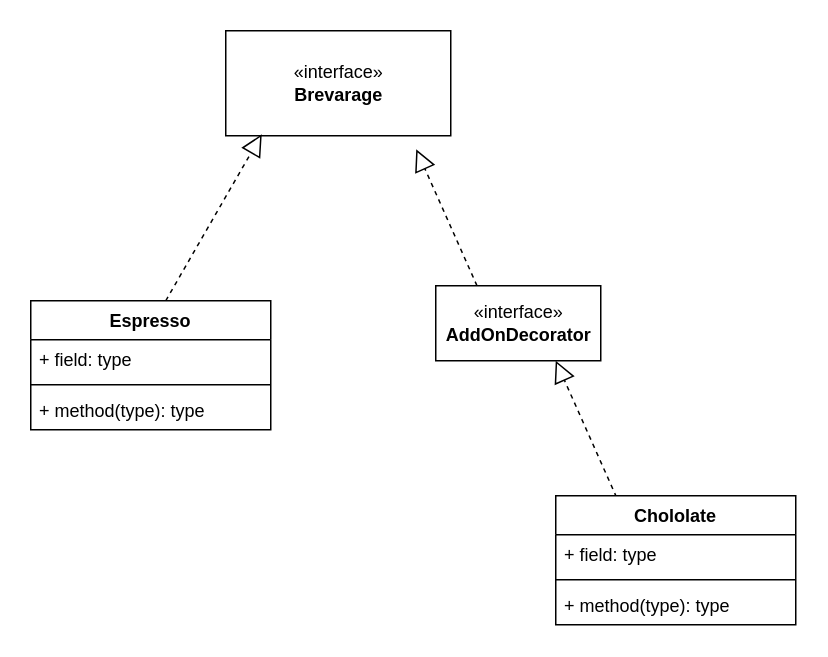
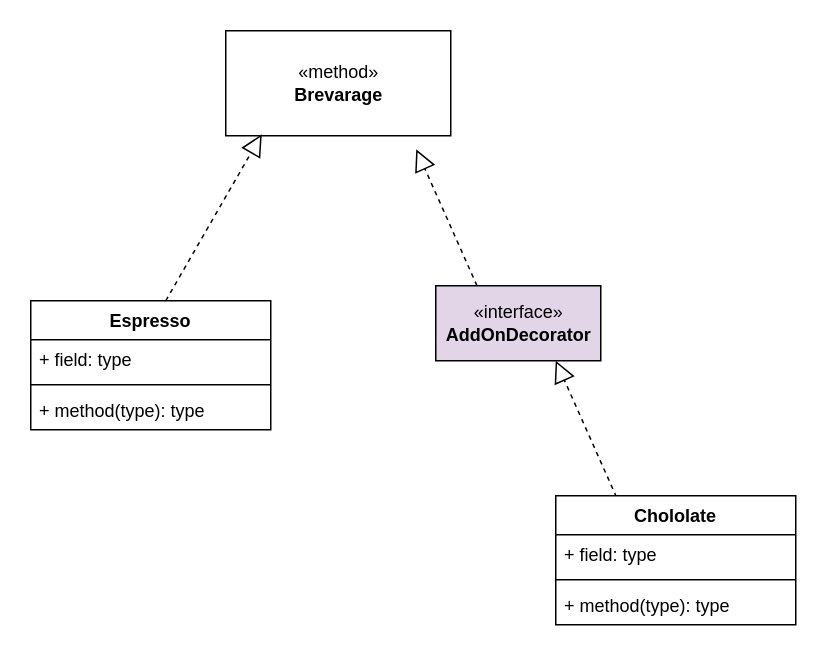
node "«interface» Brevarage": label "«interface» Brevarage" -> "«method» Brevarage"
node "«interface» AddOnDecorator": fillcolor #ffffff -> #e1d5e7
